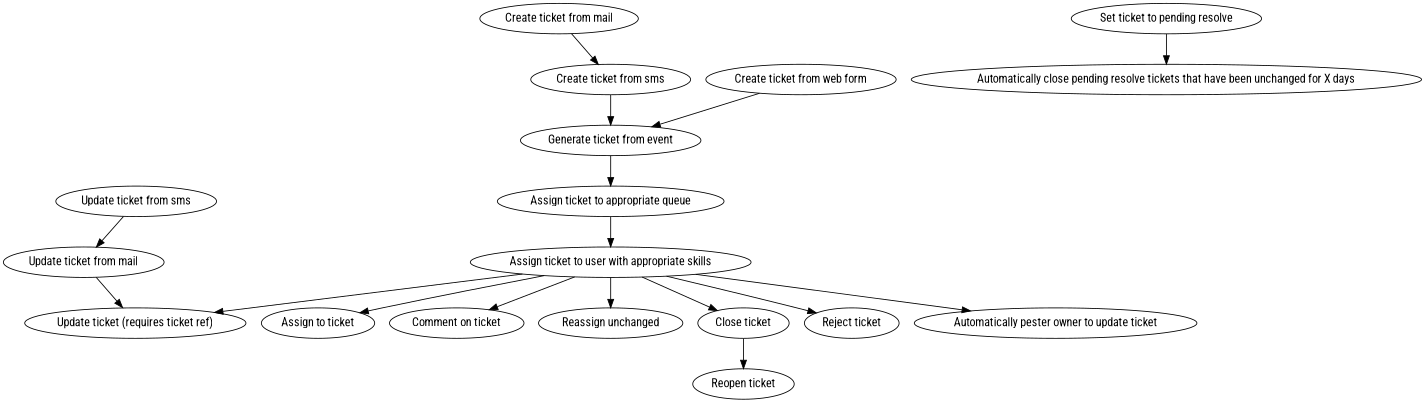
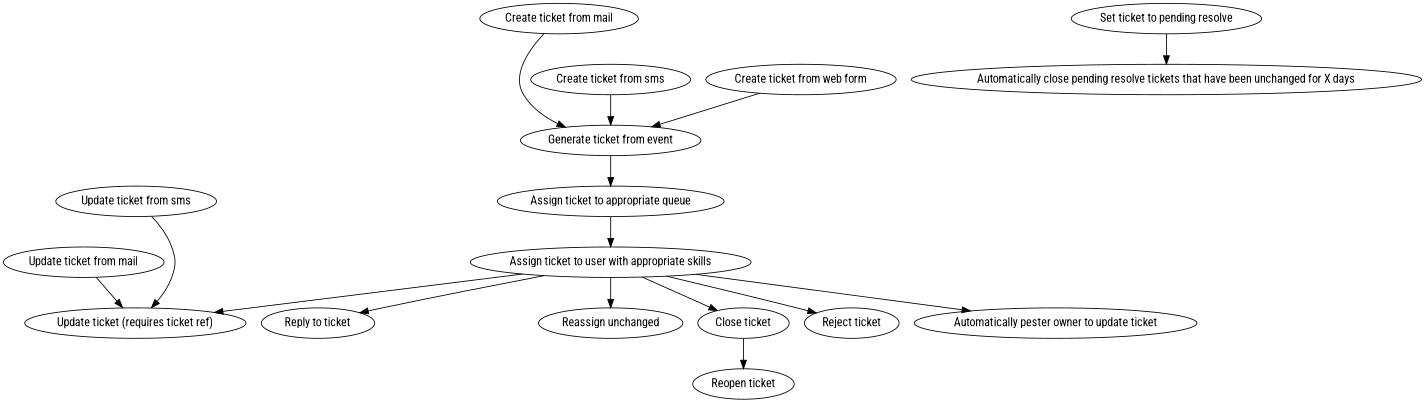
edge "Create ticket from mail" -> "Create ticket from sms": now "Create ticket from mail" -> "Generate ticket from event"
edge "Update ticket from sms" -> "Update ticket from mail": now "Update ticket from sms" -> "Update ticket (requires ticket ref)"
node "Assign to ticket": label "Assign to ticket" -> "Reply to ticket"
node "Comment on ticket": removed
